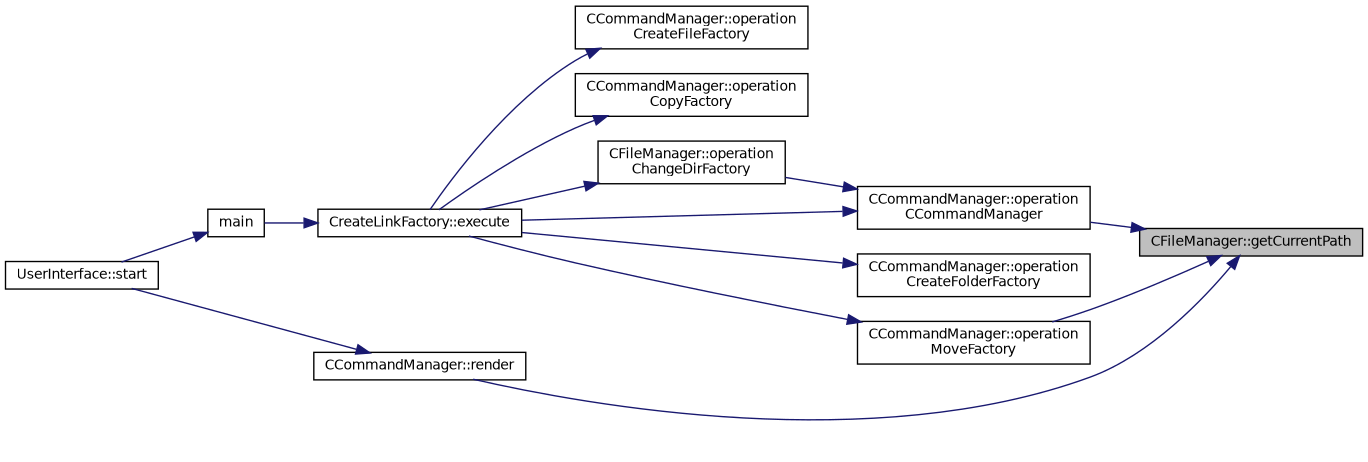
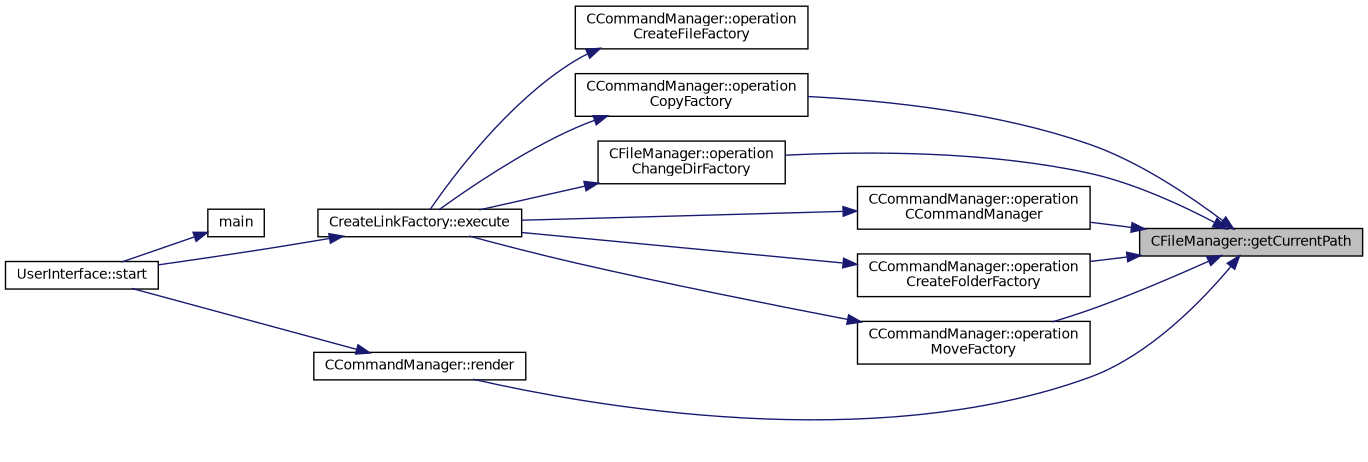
edge "CCommandManager::operation CopyFactory" -> "CFileManager::getCurrentPath": added
edge "CFileManager::operation ChangeDirFactory" -> "CCommandManager::operation CCommandManager": now "CFileManager::operation ChangeDirFactory" -> "CFileManager::getCurrentPath"
edge "main" -> "CreateLinkFactory::execute": now "UserInterface::start" -> "CreateLinkFactory::execute"
edge "CCommandManager::operation CreateFolderFactory" -> "CFileManager::getCurrentPath": added
